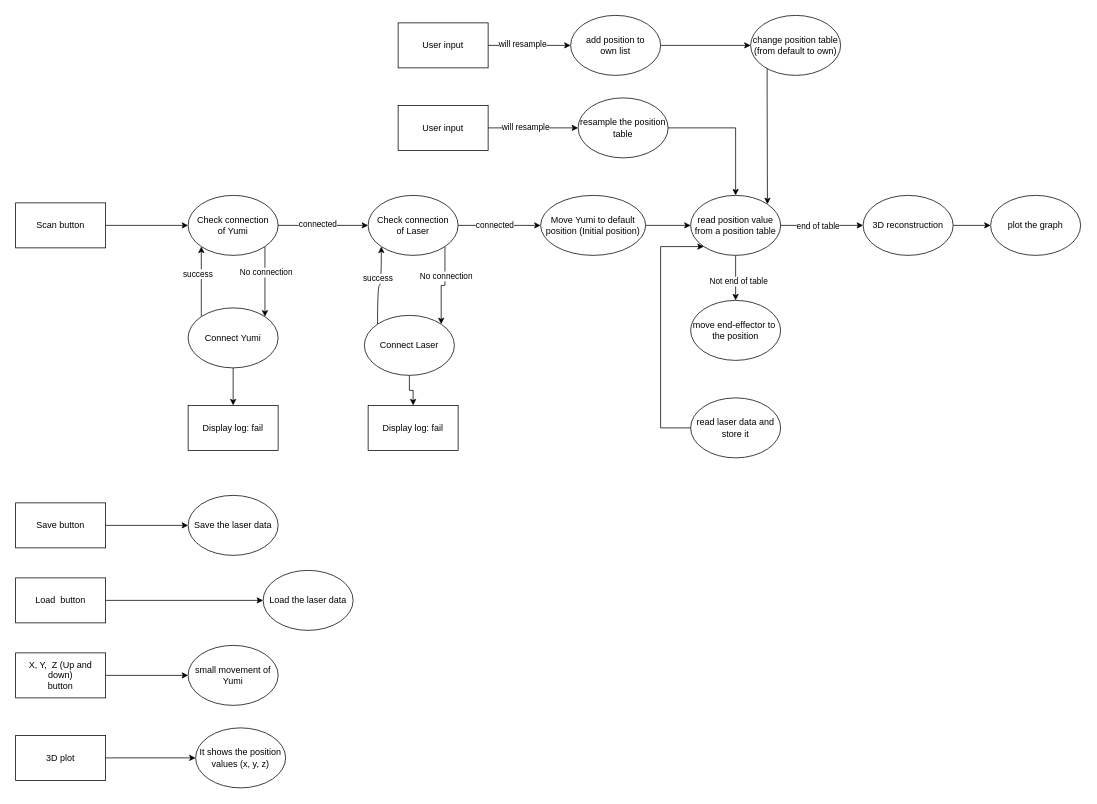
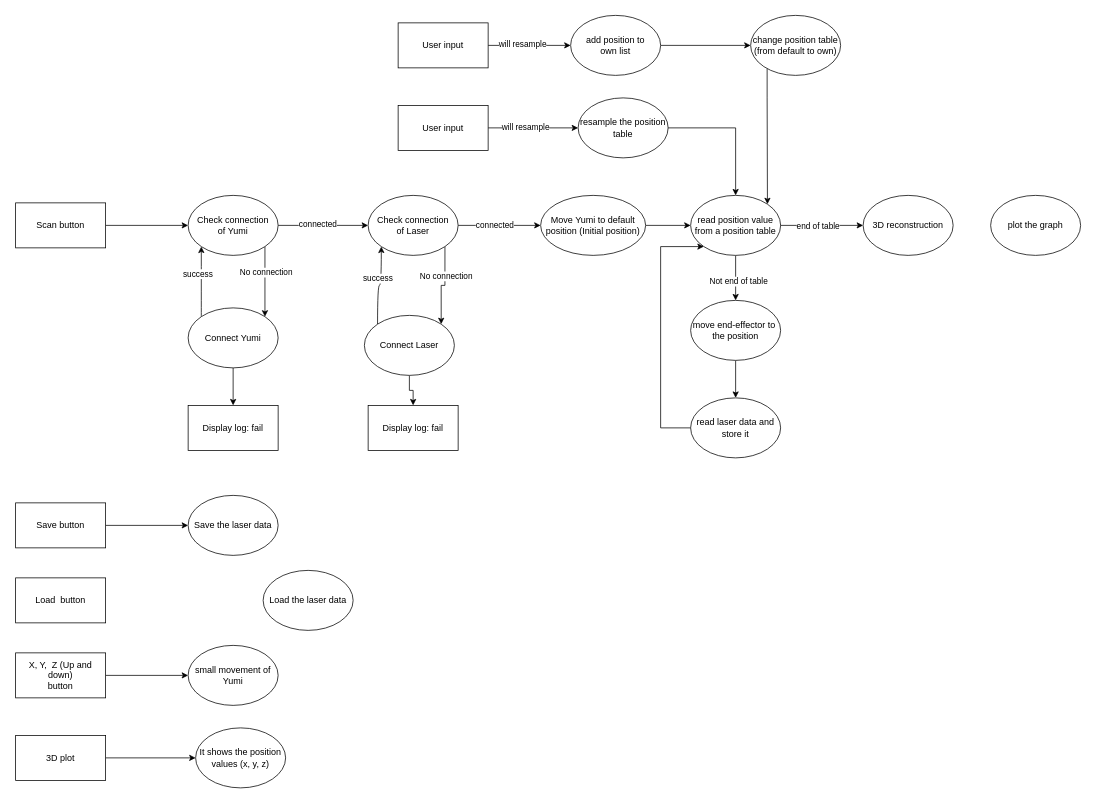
edge "3D reconstruction" -> "plot the graph": removed
edge "move end-effector to the position" -> "read laser data and store it": added
edge "Load button" -> "Load the laser data": removed
